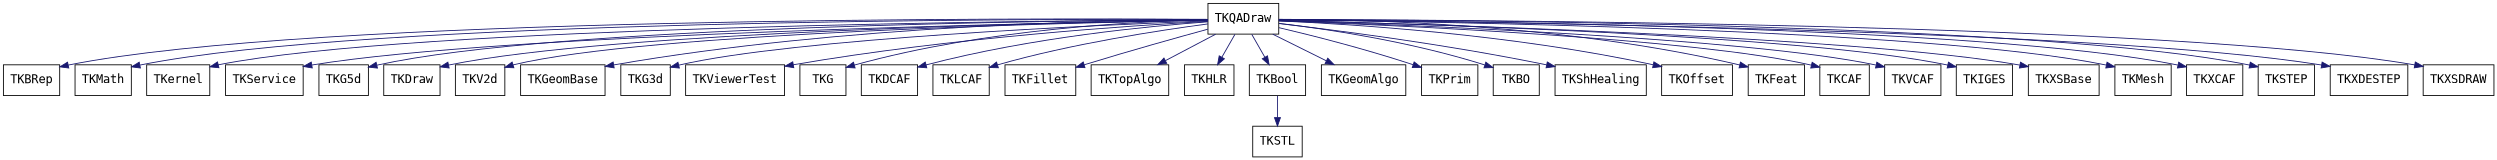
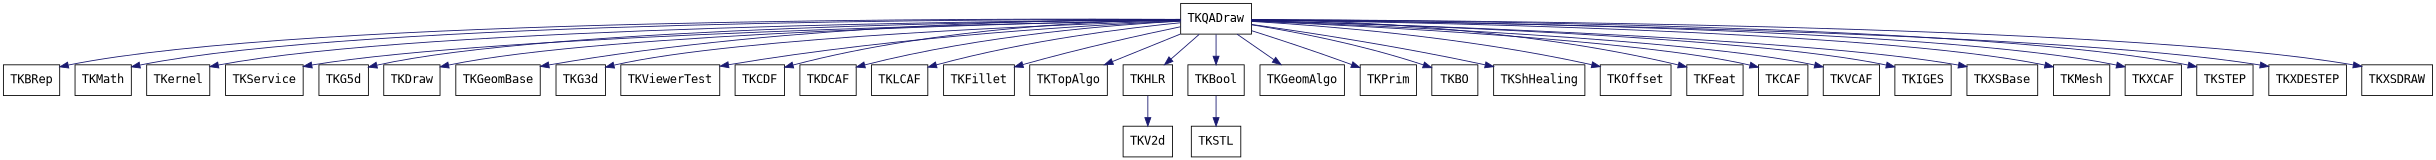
edge "TKQADraw" -> "TKV2d": now "TKHLR" -> "TKV2d"
node "TKG": label "TKG" -> "TKCDF"
